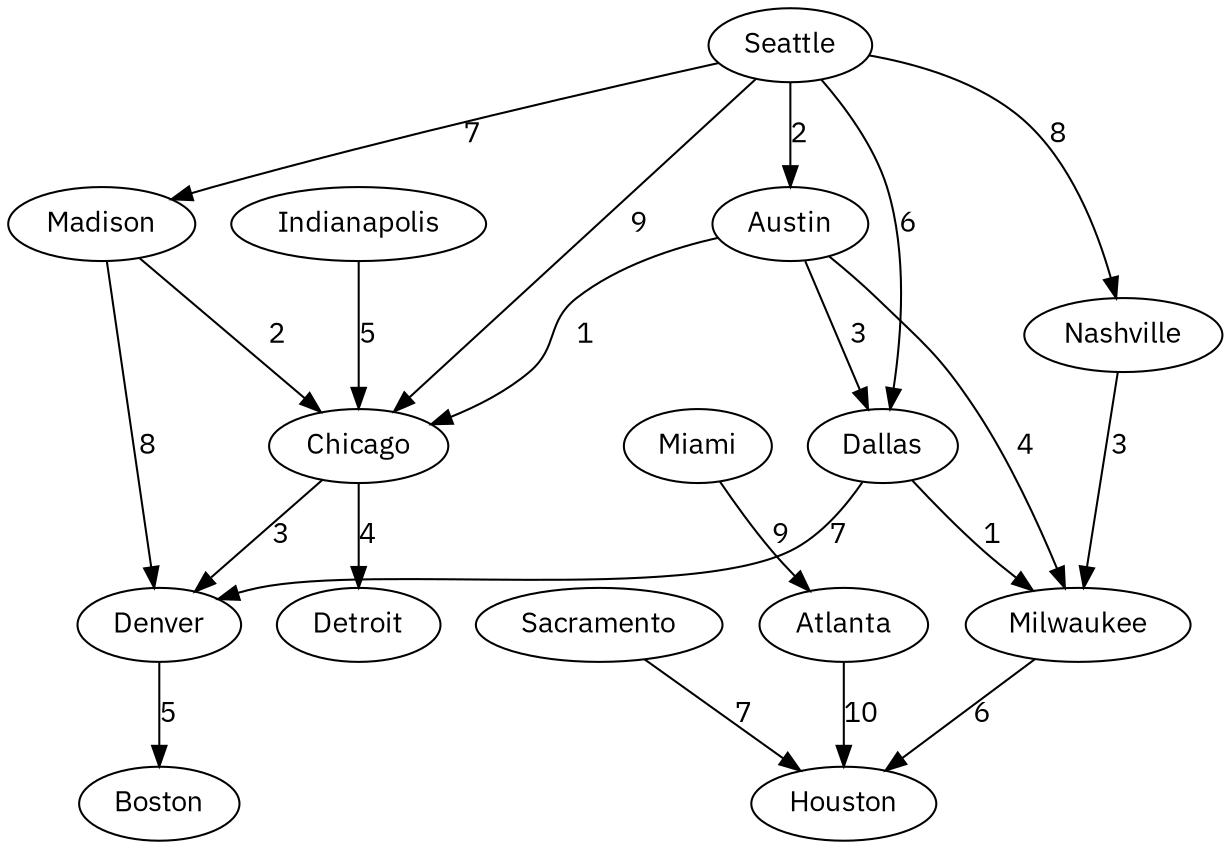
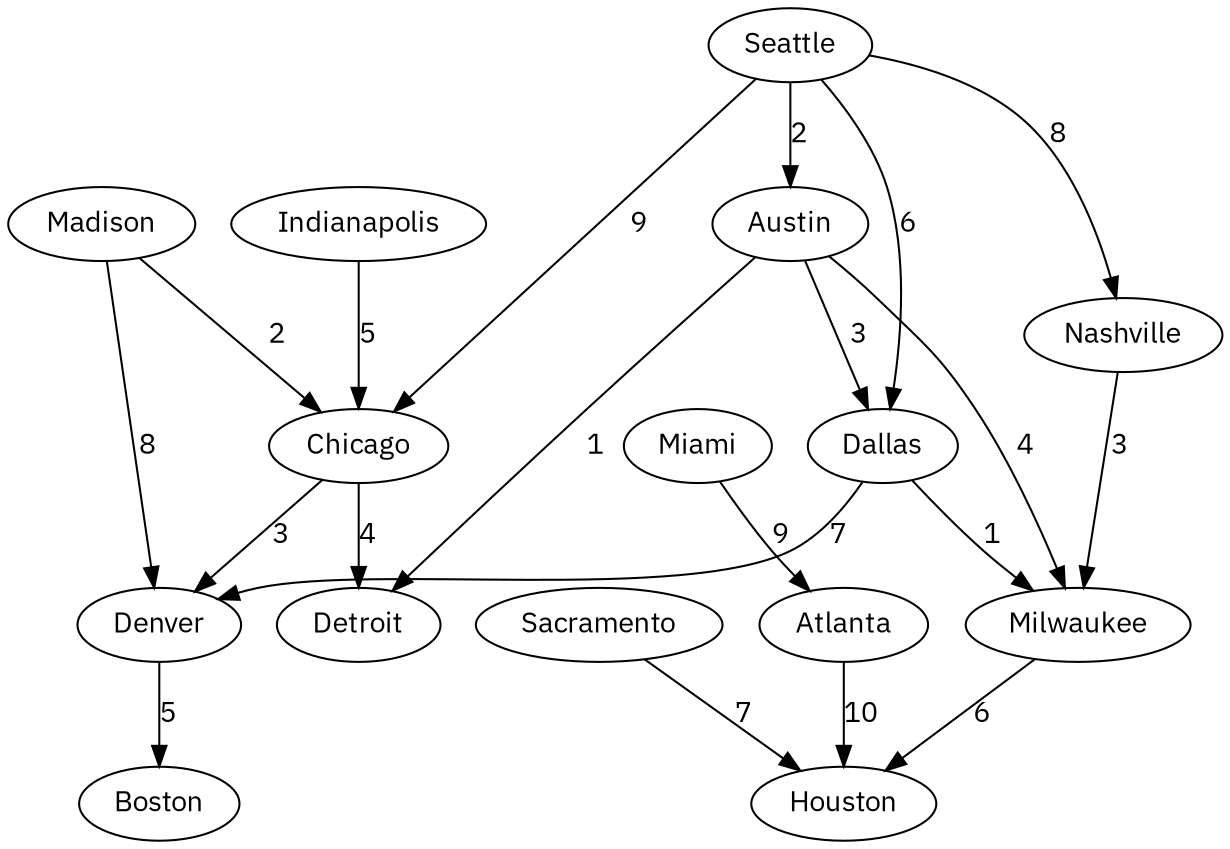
edge "Seattle" -> "Madison": removed, label "7"
edge "Austin" -> "Chicago": now "Austin" -> "Detroit"
